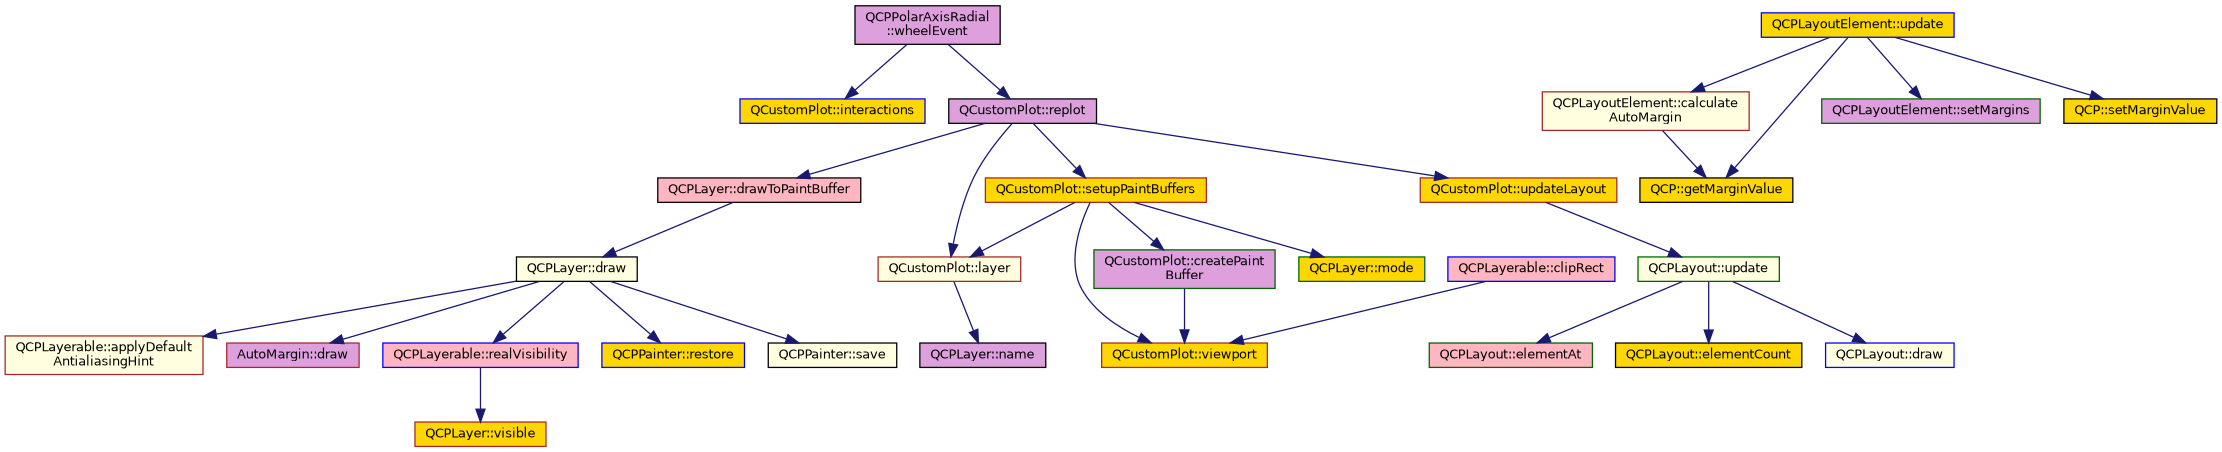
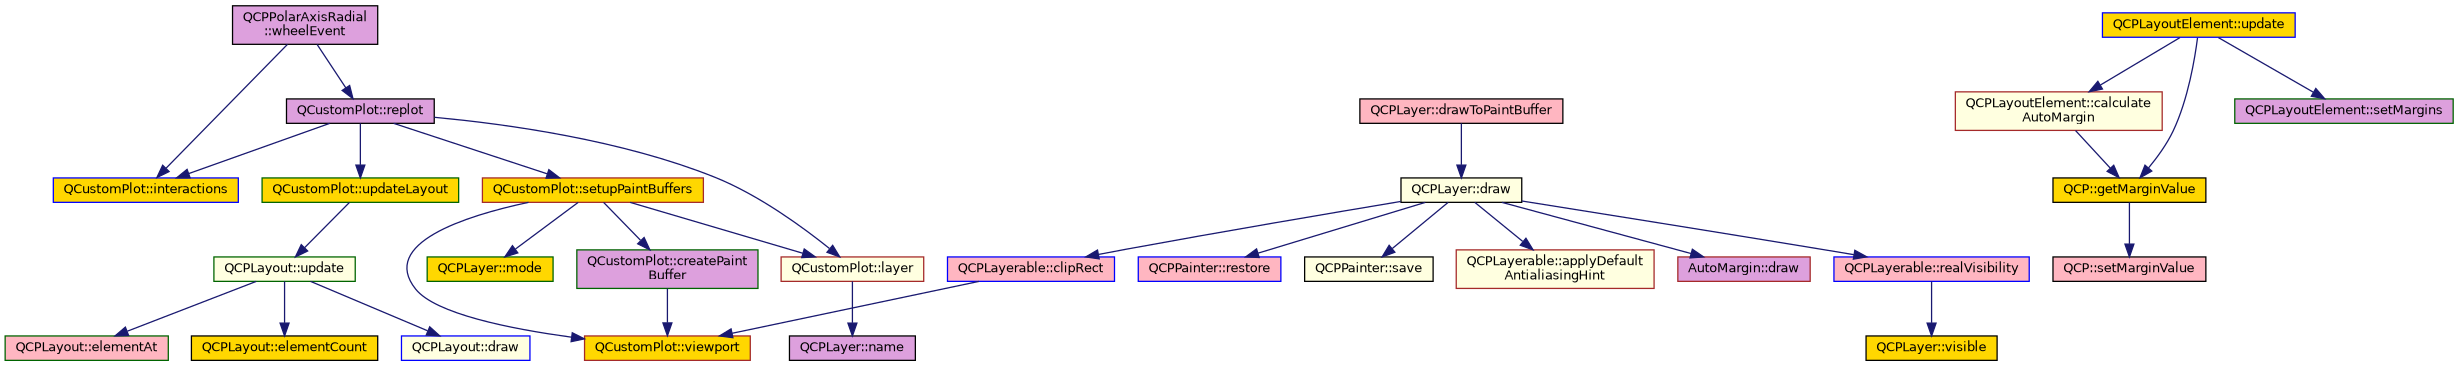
edge "QCPLayoutElement::update" -> "QCP::setMarginValue": now "QCP::getMarginValue" -> "QCP::setMarginValue"
node "QCP::setMarginValue": fillcolor gold -> lightpink
edge "QCustomPlot::replot" -> "QCPLayer::drawToPaintBuffer": now "QCustomPlot::replot" -> "QCustomPlot::interactions"
node "QCustomPlot::updateLayout": color brown -> darkgreen
edge "QCPLayer::draw" -> "QCPLayerable::clipRect": added
node "QCPPainter::restore": fillcolor gold -> lightpink
node "QCPLayer::visible": color brown -> black
